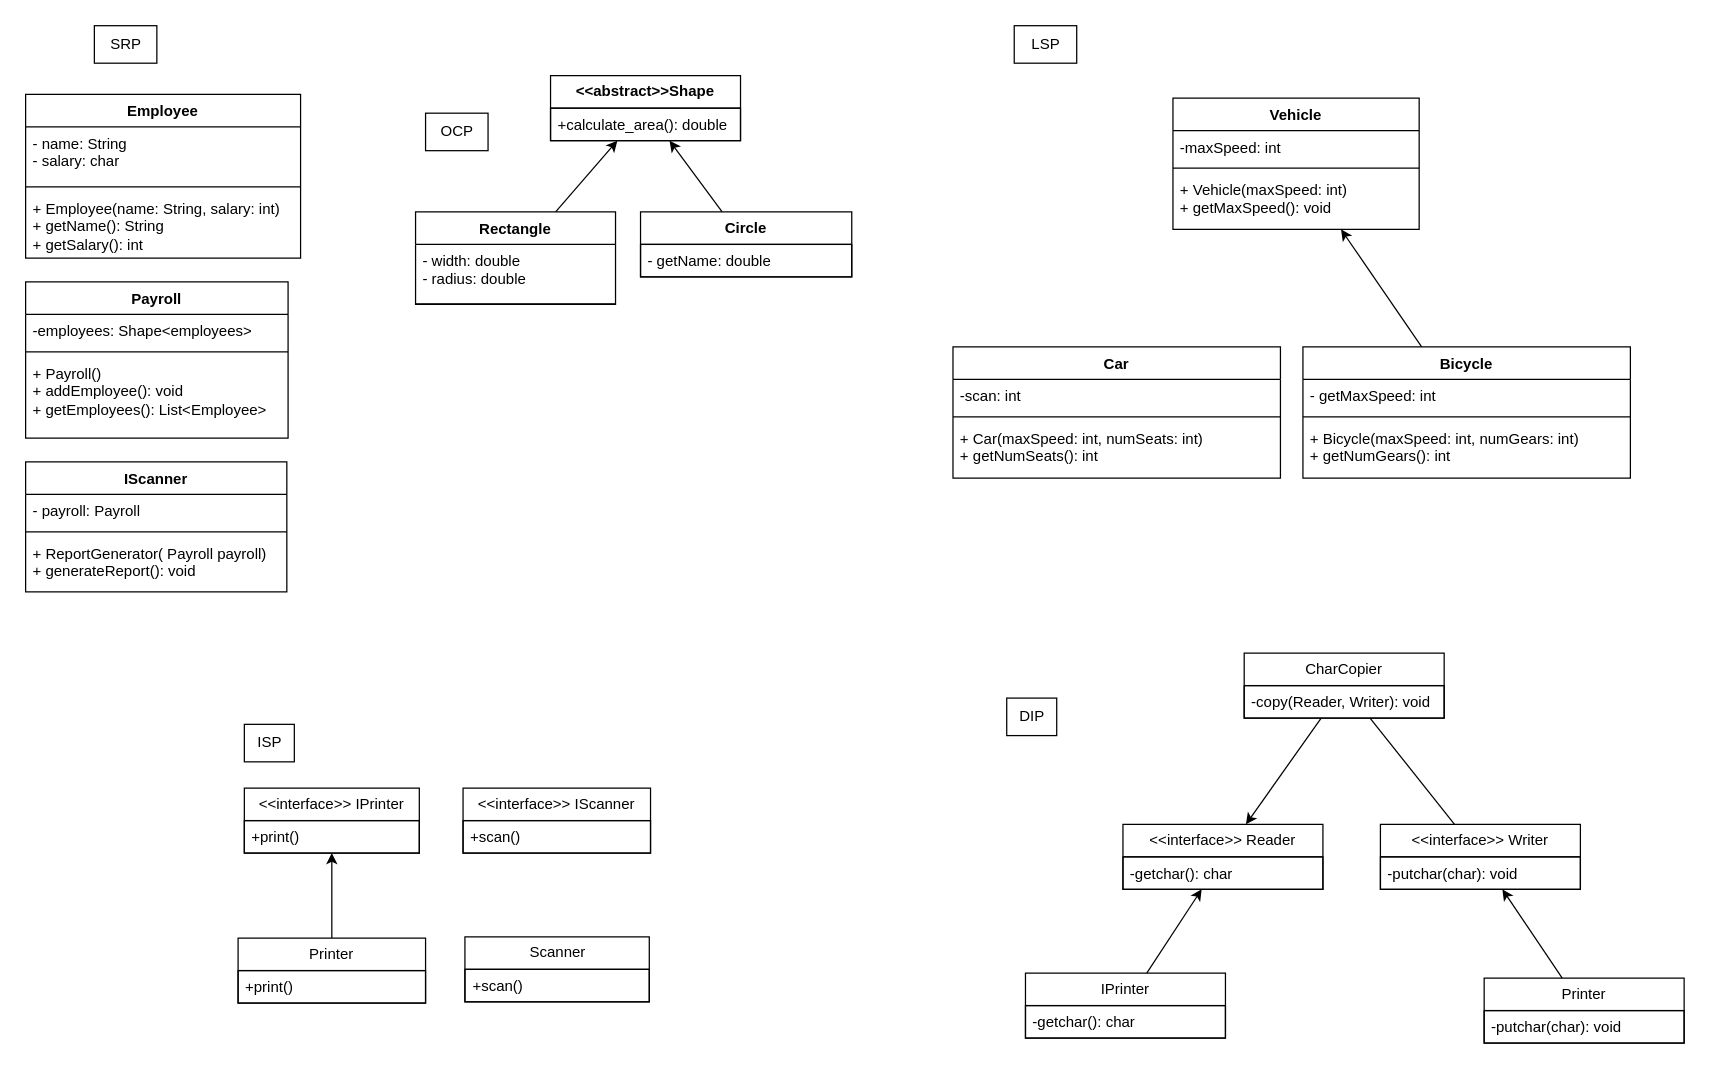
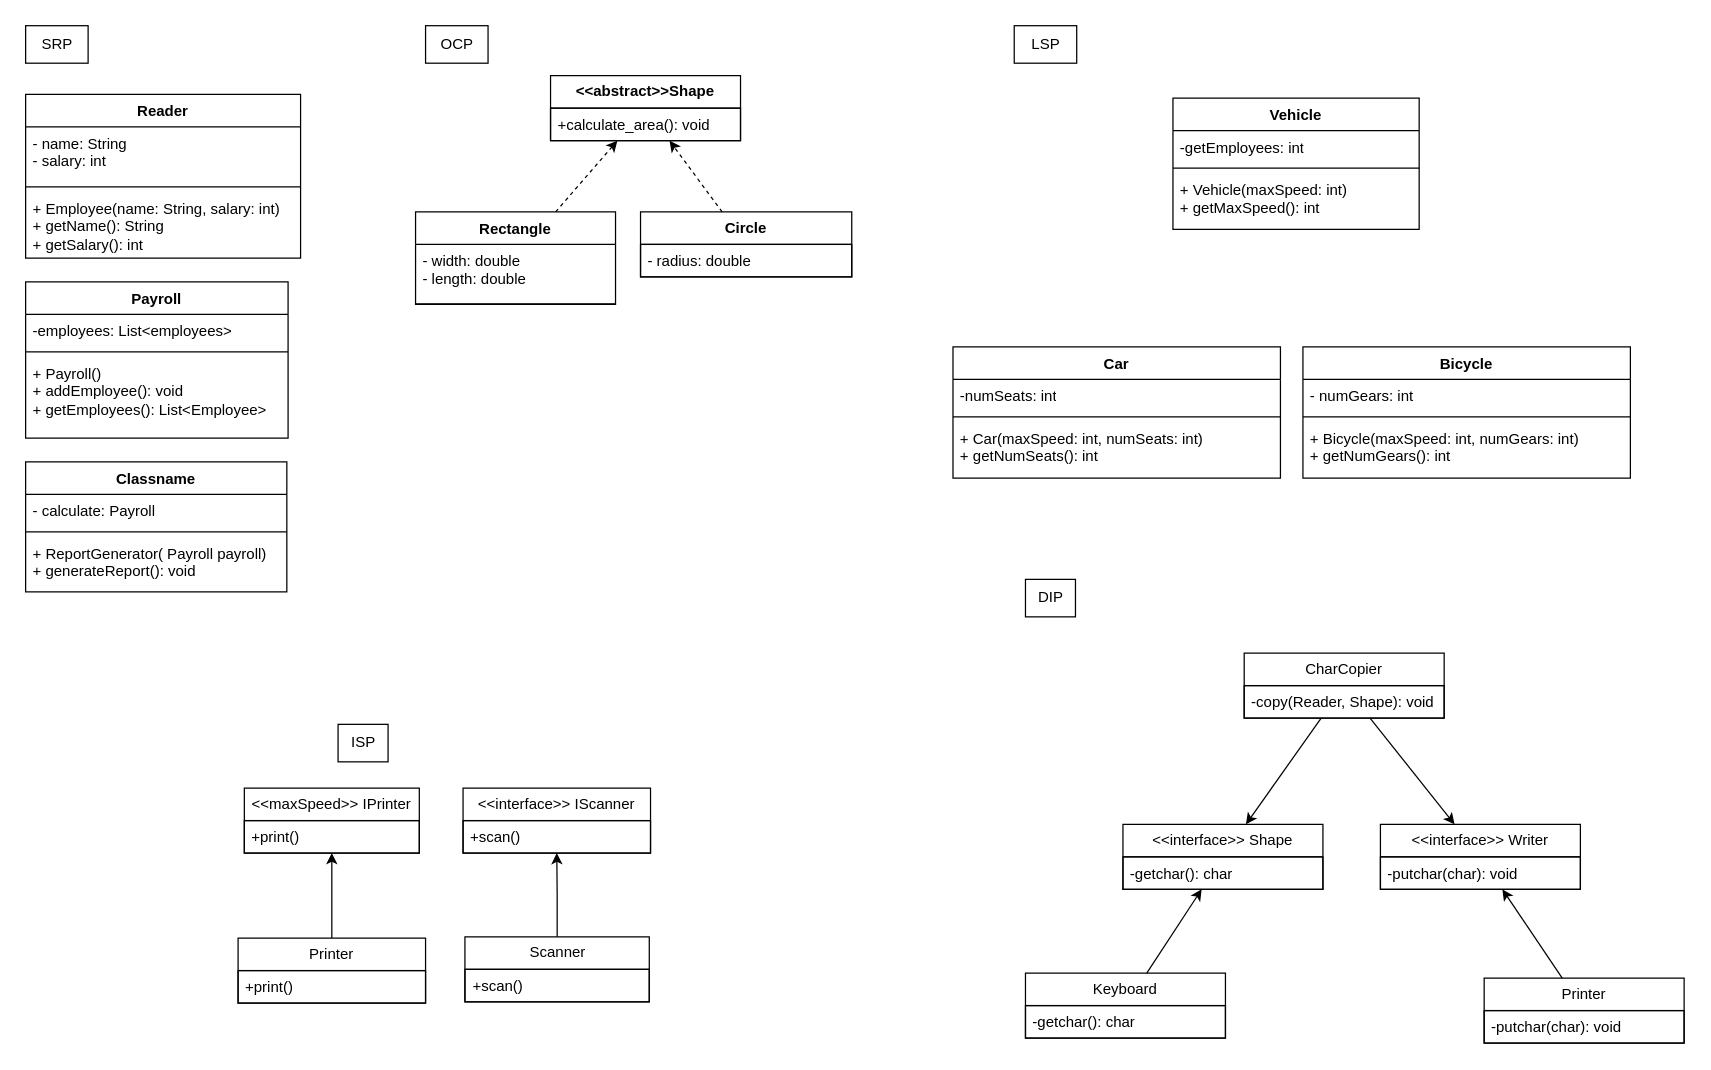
node "SRP": moved (126, 44) -> (57, 44)
node "Employee": label "Employee" -> "Reader"
node "OCP": moved (457, 132) -> (457, 44)
node "+calculate_area(): double": label "+calculate_area(): double" -> "+calculate_area(): void"
node "-maxSpeed: int": label "-maxSpeed: int" -> "-getEmployees: int"
node "- name: String - salary: char": label "- name: String - salary: char" -> "- name: String - salary: int"
edge "Rectangle" -> "<<abstract>>Shape": style solid -> dashed
edge "Circle" -> "<<abstract>>Shape": style solid -> dashed
node "+ Vehicle(maxSpeed: int) + getMaxSpeed(): void": label "+ Vehicle(maxSpeed: int) + getMaxSpeed(): void" -> "+ Vehicle(maxSpeed: int) + getMaxSpeed(): int"
node "- getName: double": label "- getName: double" -> "- radius: double"
node "- width: double - radius: double": label "- width: double - radius: double" -> "- width: double - length: double"
edge "Bicycle" -> "Vehicle": removed
node "-employees: Shape<employees>": label "-employees: Shape<employees>" -> "-employees: List<employees>"
node "-scan: int": label "-scan: int" -> "-numSeats: int"
node "- getMaxSpeed: int": label "- getMaxSpeed: int" -> "- numGears: int"
node "IScanner": label "IScanner" -> "Classname"
node "- payroll: Payroll": label "- payroll: Payroll" -> "- calculate: Payroll"
node "-copy(Reader, Writer): void": label "-copy(Reader, Writer): void" -> "-copy(Reader, Shape): void"
node "DIP": moved (1032, 717) -> (1051, 598)
node "ISP": moved (269, 743) -> (363, 743)
node "<<interface>> IPrinter": label "<<interface>> IPrinter" -> "<<maxSpeed>> IPrinter"
edge "CharCopier" -- "<<interface>> Writer": arrowhead none -> classic
node "<<interface>> Reader": label "<<interface>> Reader" -> "<<interface>> Shape"
edge "Scanner" -> "<<interface>> IScanner": added
node "IPrinter": label "IPrinter" -> "Keyboard"
